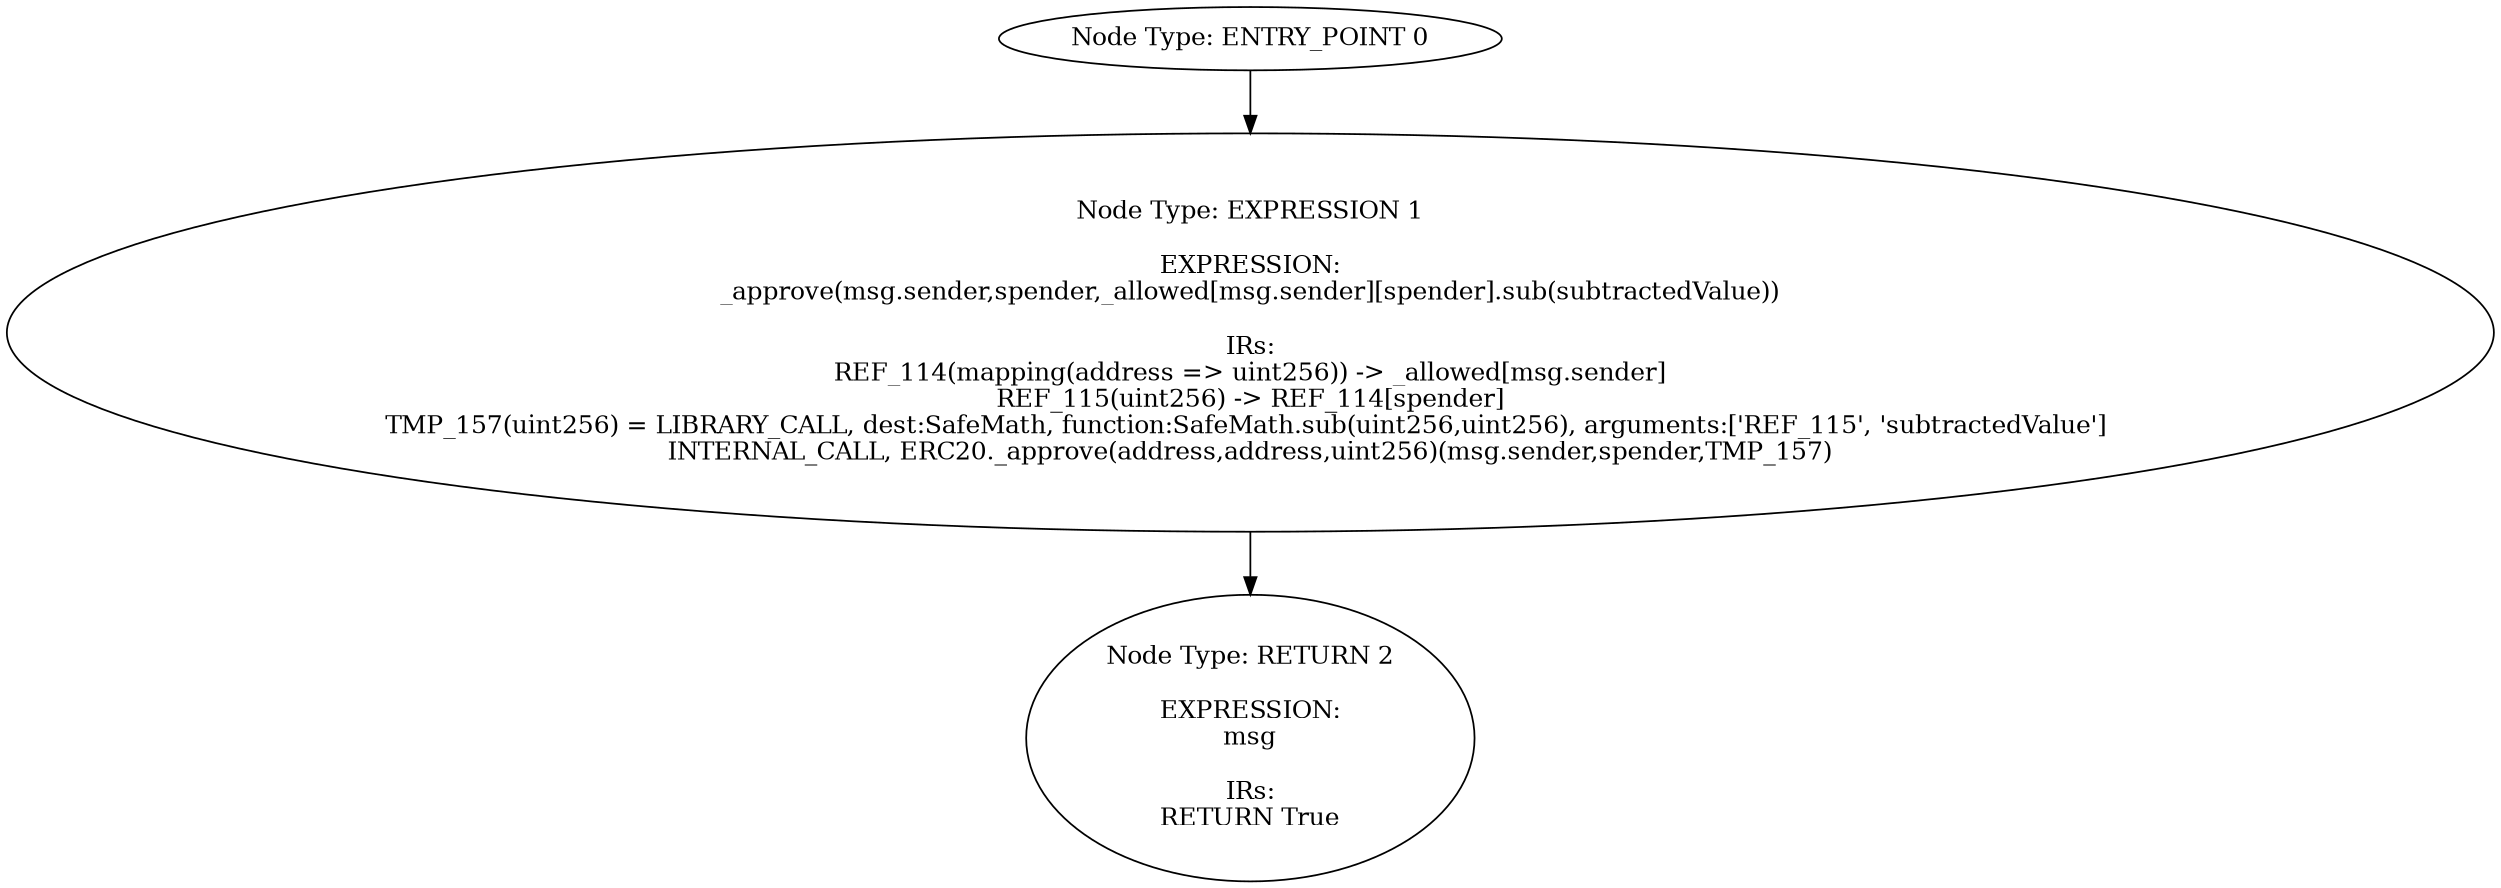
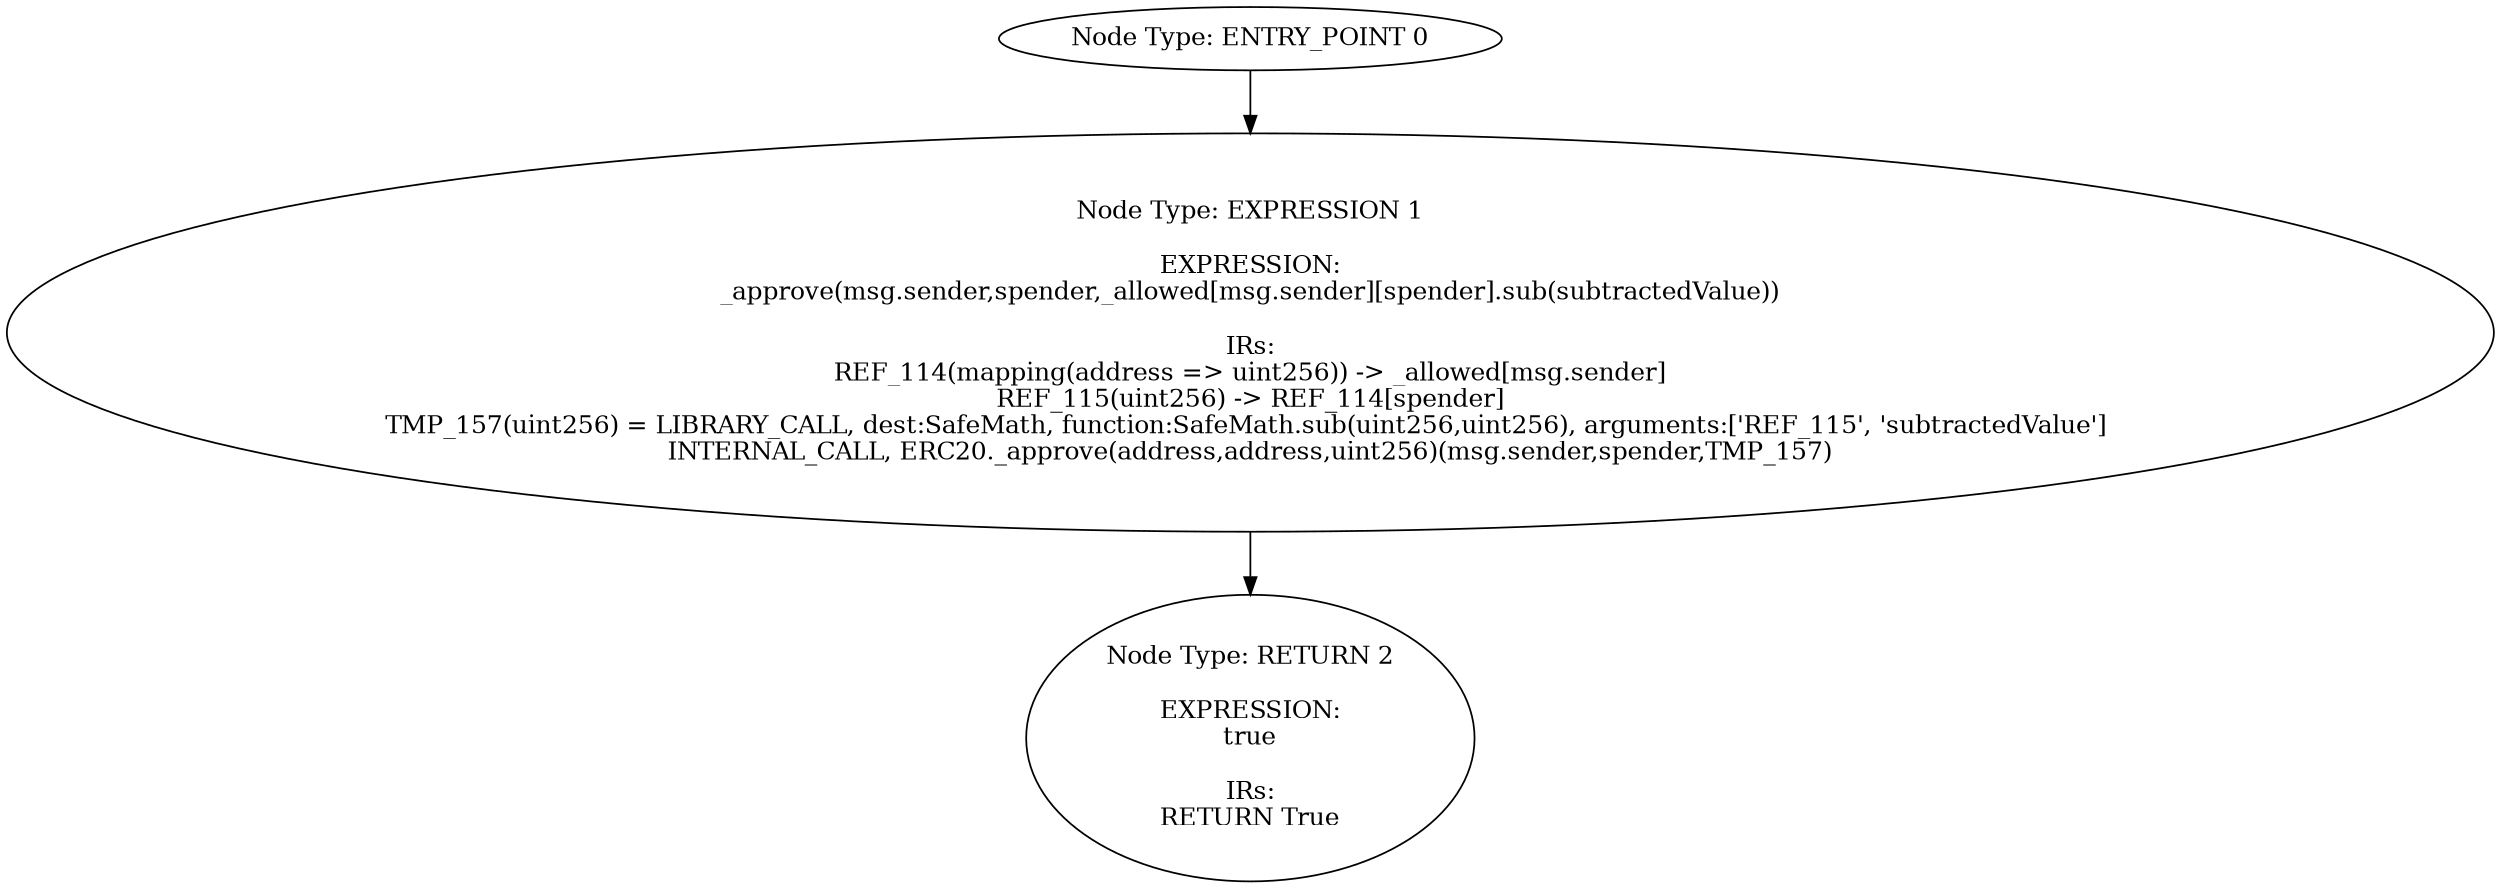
node "Node Type: RETURN 2 EXPRESSION: msg IRs: RETURN True": label "Node Type: RETURN 2 EXPRESSION: msg IRs: RETURN True" -> "Node Type: RETURN 2 EXPRESSION: true IRs: RETURN True"
